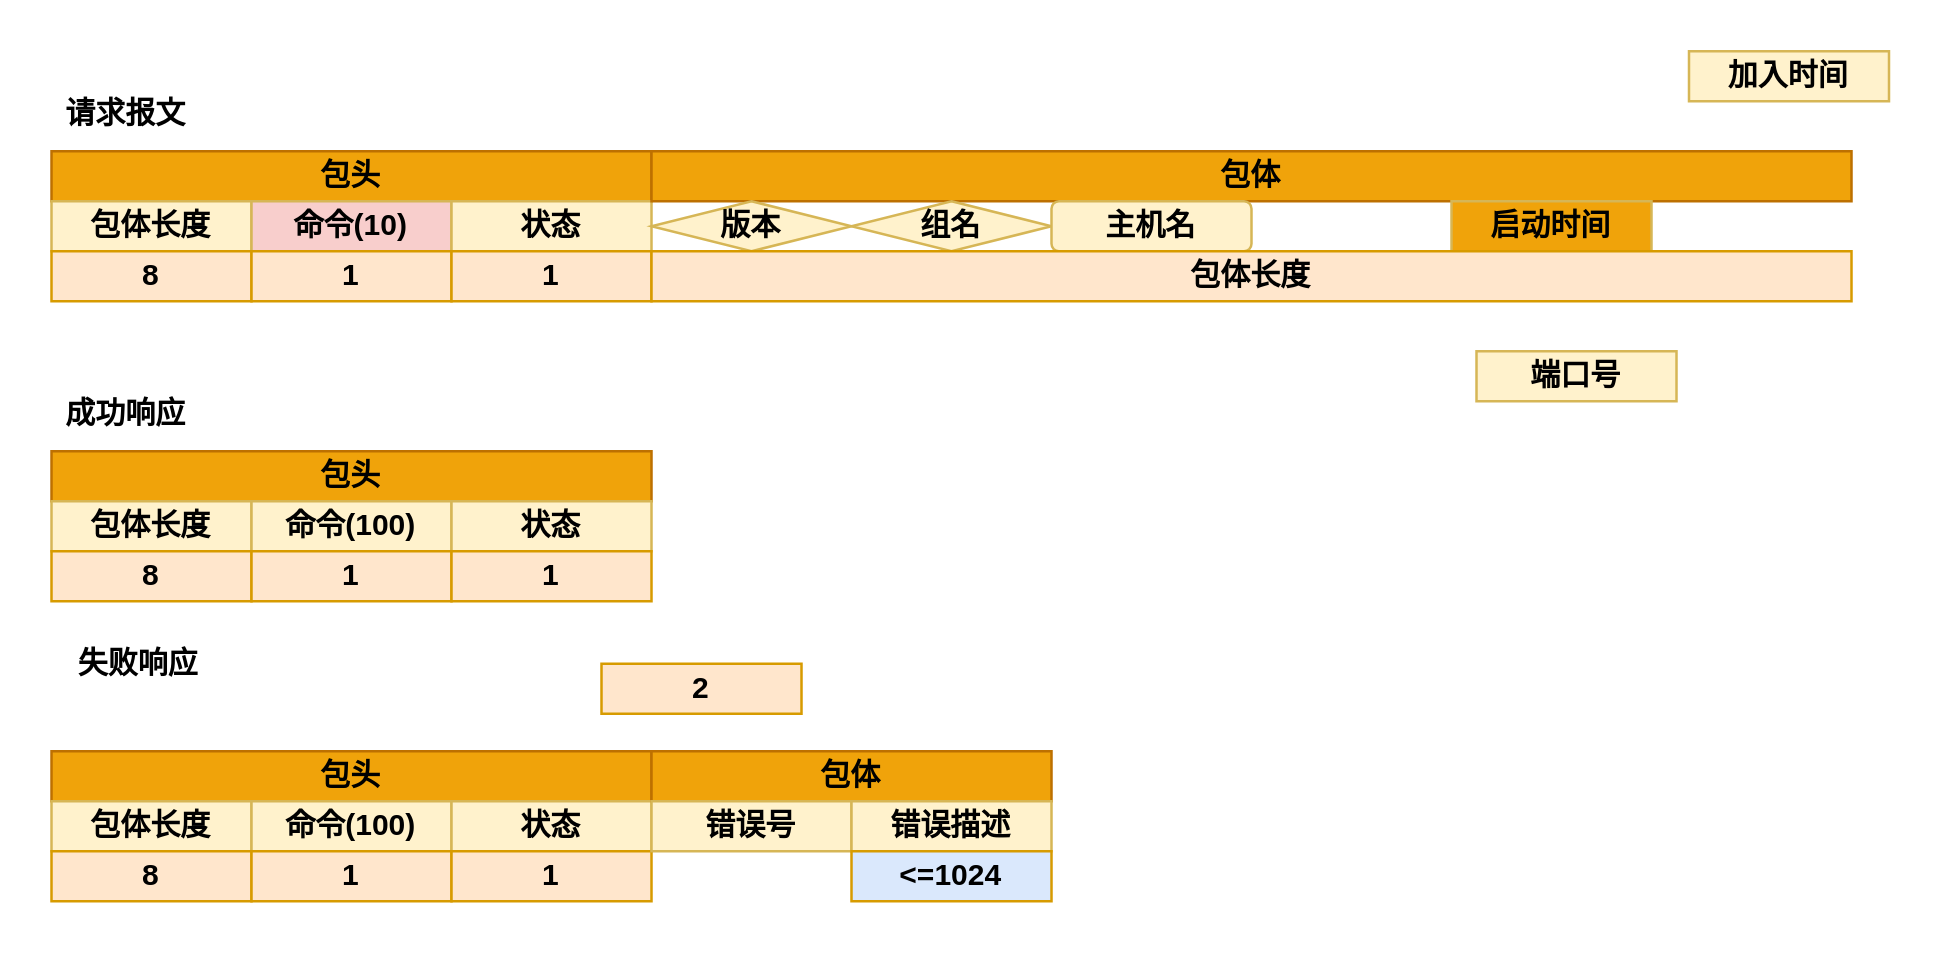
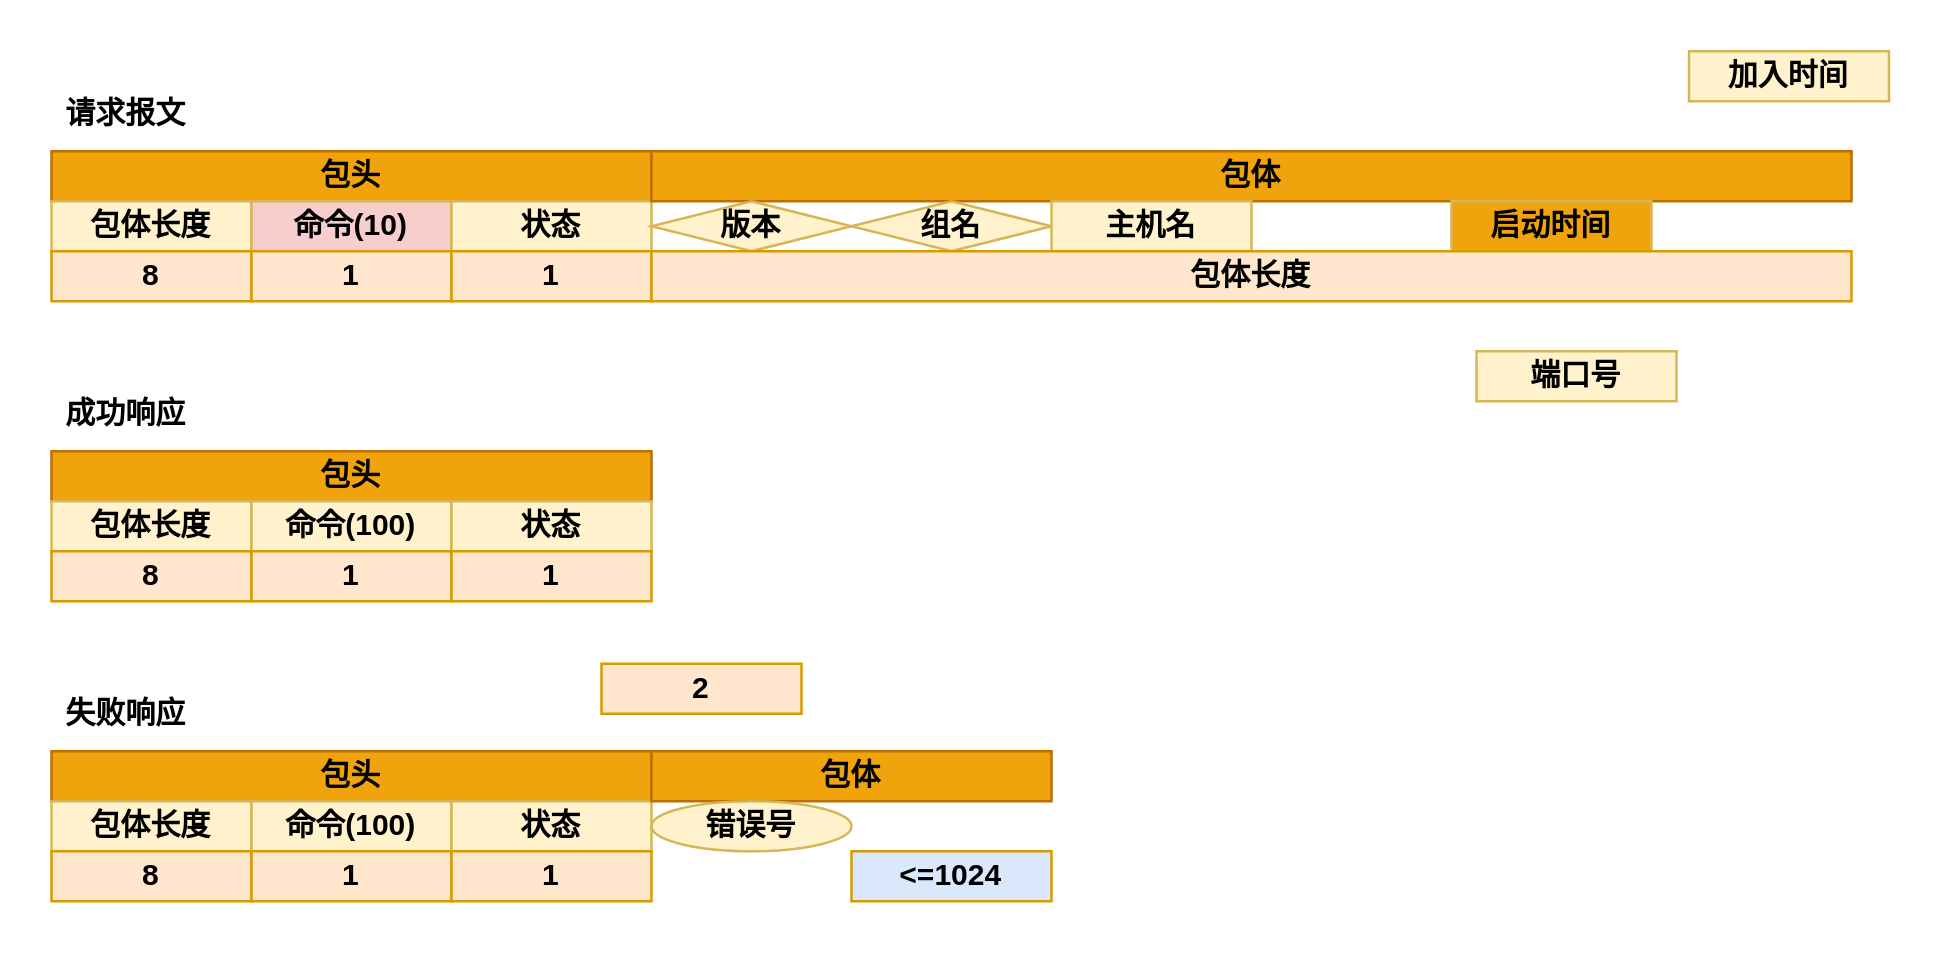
node "主机名": shape rounded rectangle -> rectangle
node "失败响应": moved (139, 664) -> (126, 714)
node "错误号": shape rectangle -> ellipse
node "错误描述": removed
